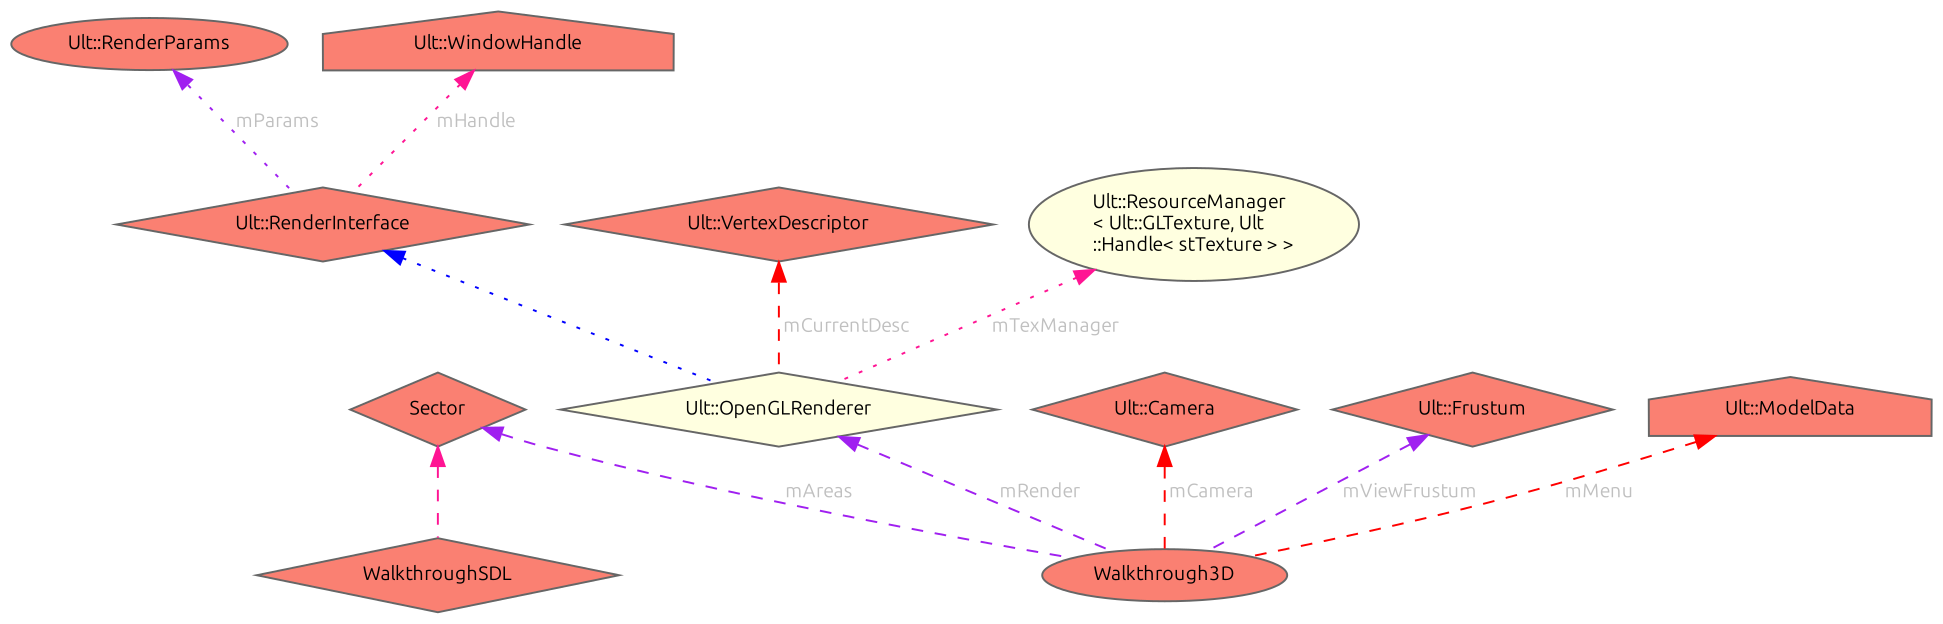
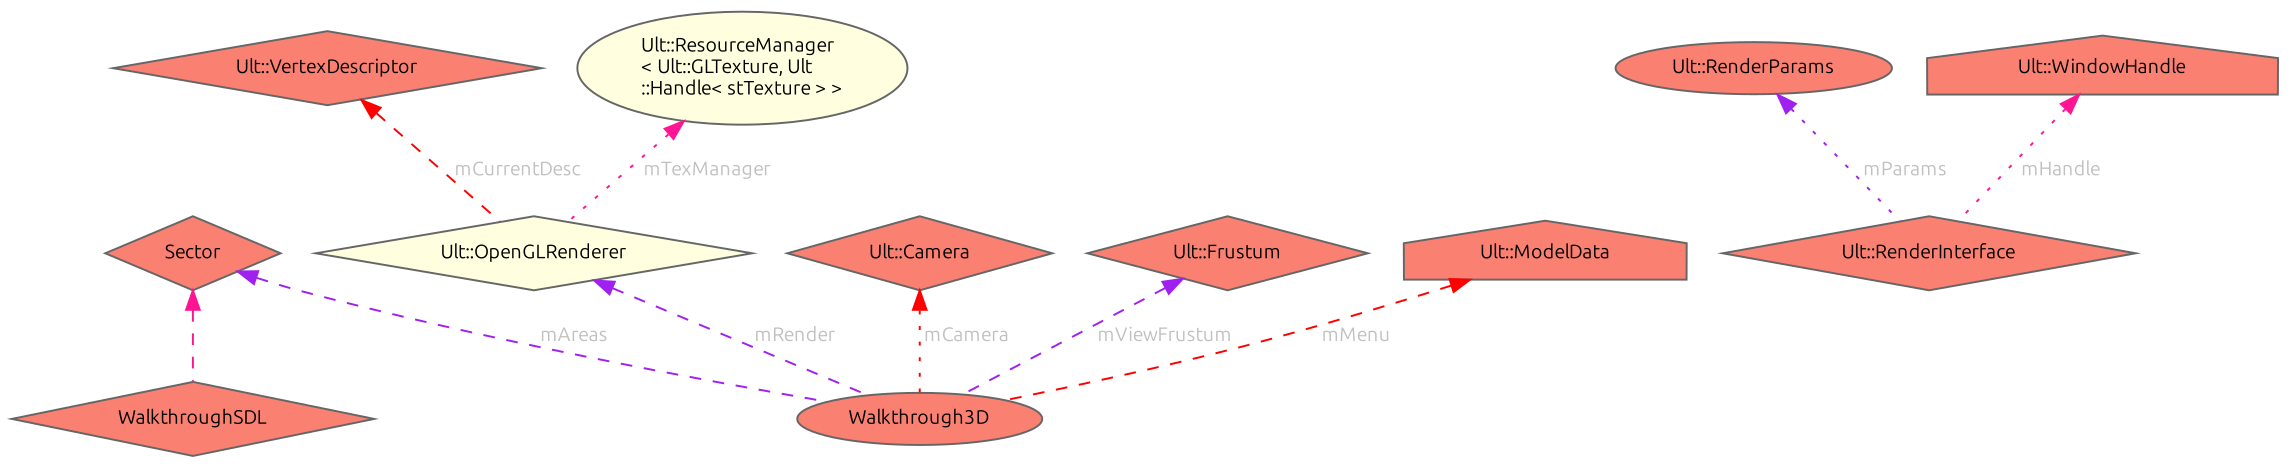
edge "Ult::OpenGLRenderer" -> "Ult::RenderInterface": removed
edge "Walkthrough3D" -> "Ult::Camera": style dashed -> dotted
